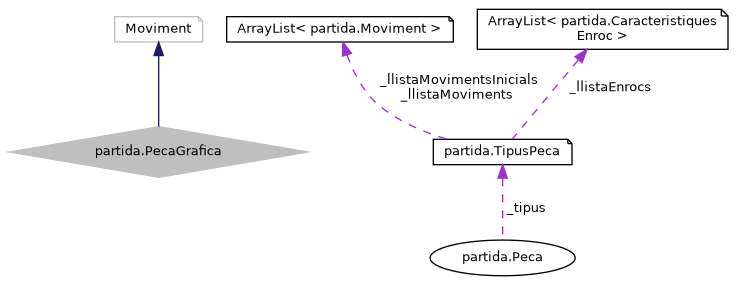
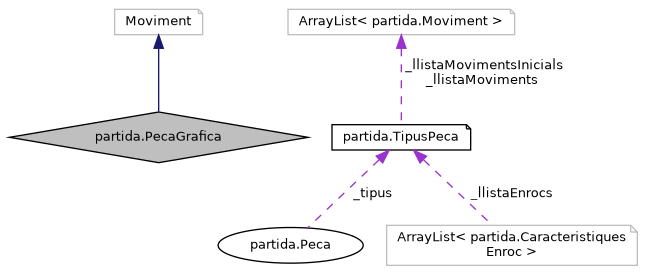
node "ArrayList< partida.Moviment >": color black -> grey75
node "ArrayList< partida.Caracteristiques Enroc >": color black -> grey75
edge "partida.TipusPeca" -> "ArrayList< partida.Caracteristiques Enroc >": reversed
node "partida.PecaGrafica": color grey75 -> black
